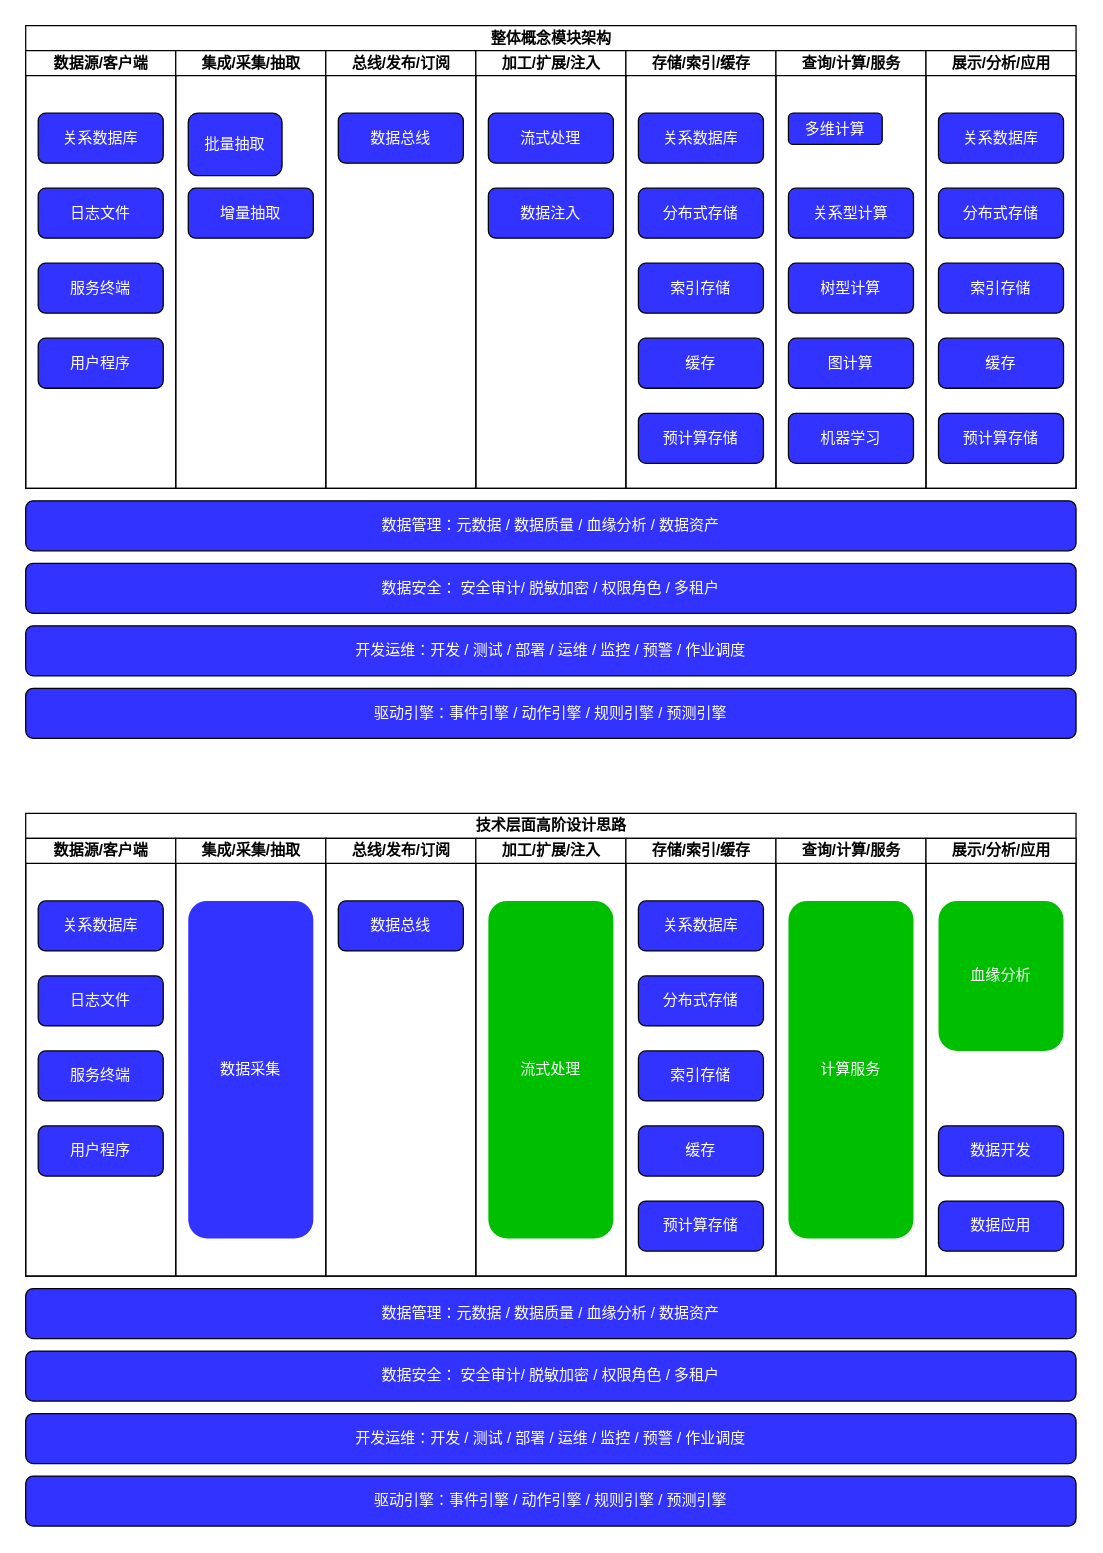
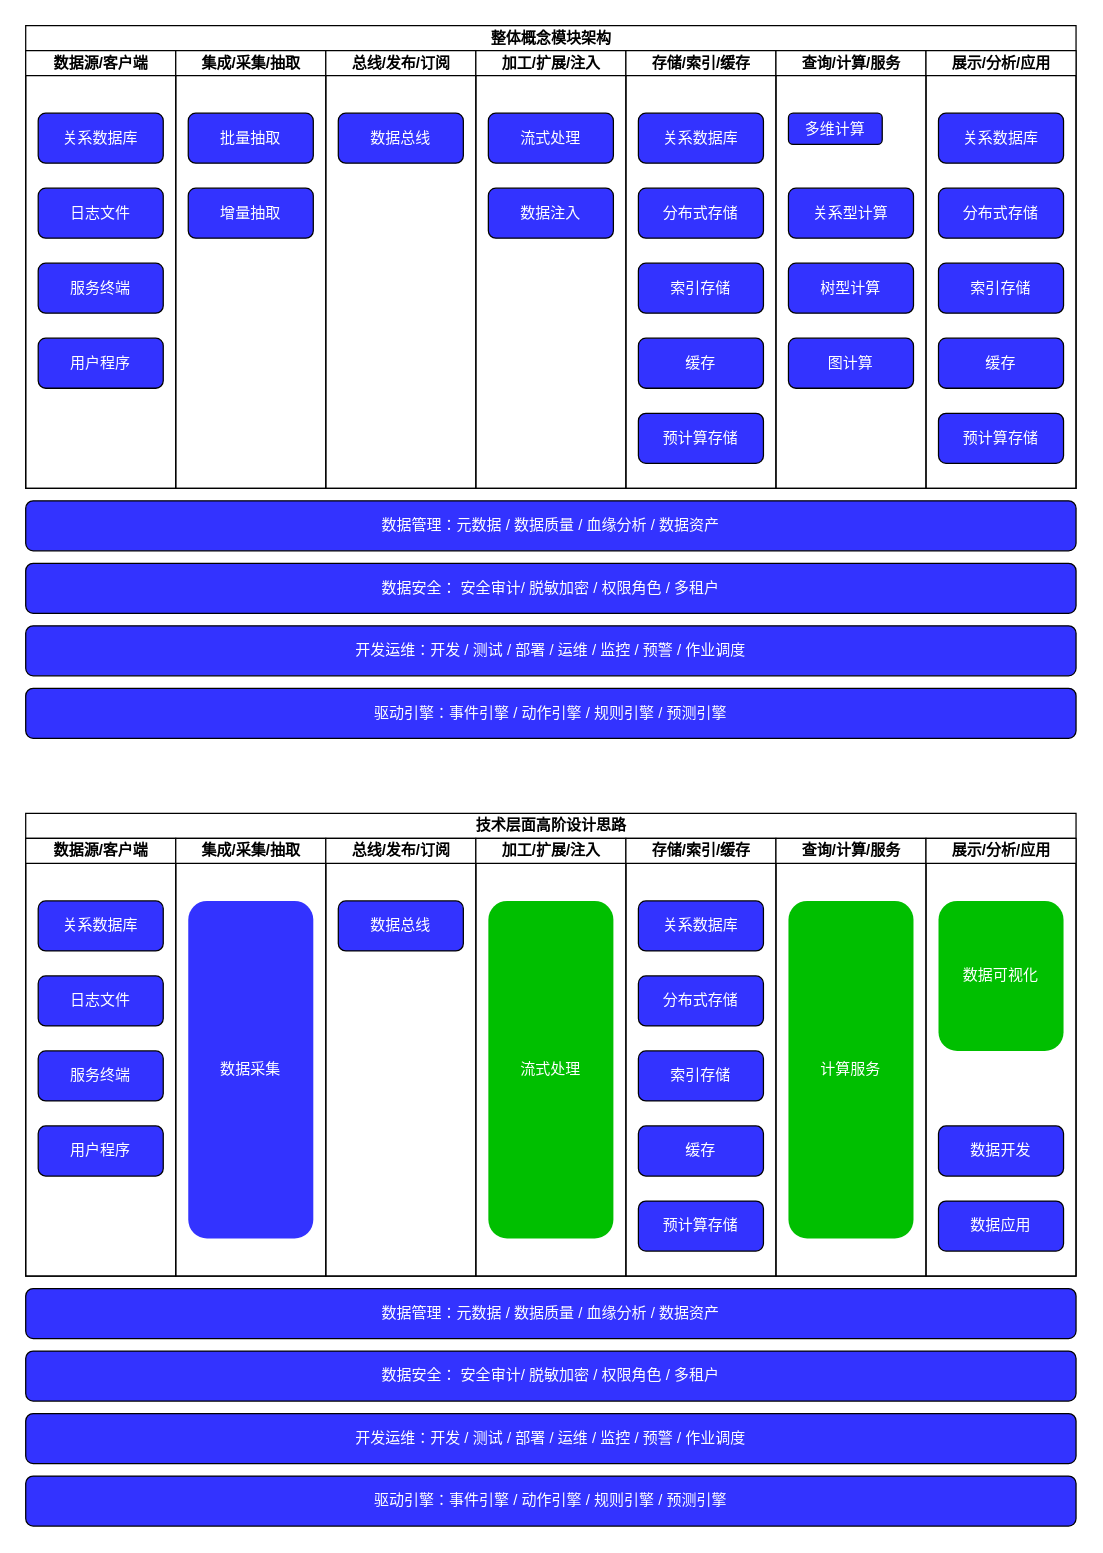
node "批量抽取": size 94x63 -> 125x50
node "机器学习": removed
node "血缘分析": label "血缘分析" -> "数据可视化"
